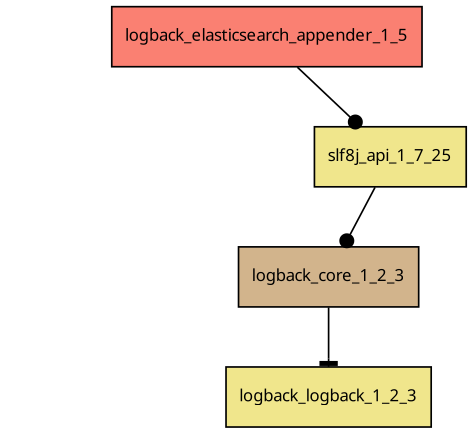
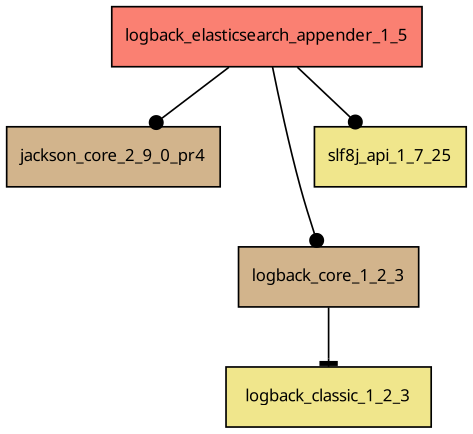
node "jackson_core_2_9_0_pr4": added
edge "slf8j_api_1_7_25" -> "logback_core_1_2_3": now "logback_elasticsearch_appender_1_5" -> "logback_core_1_2_3"
node "logback_logback_1_2_3": label "logback_logback_1_2_3" -> "logback_classic_1_2_3"
